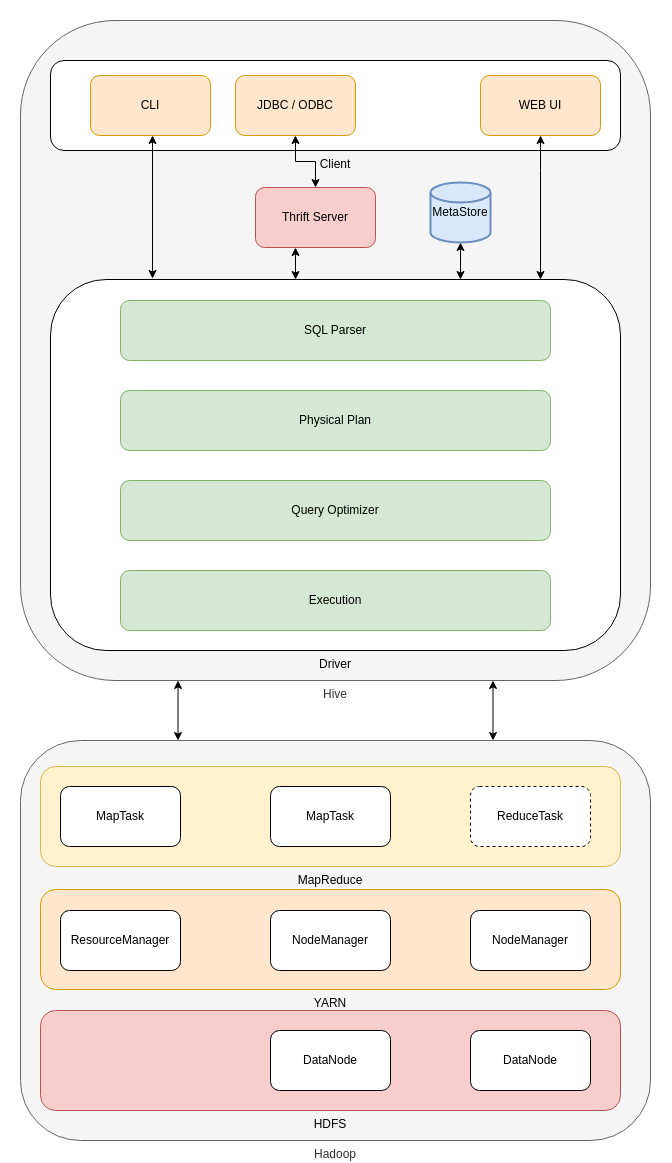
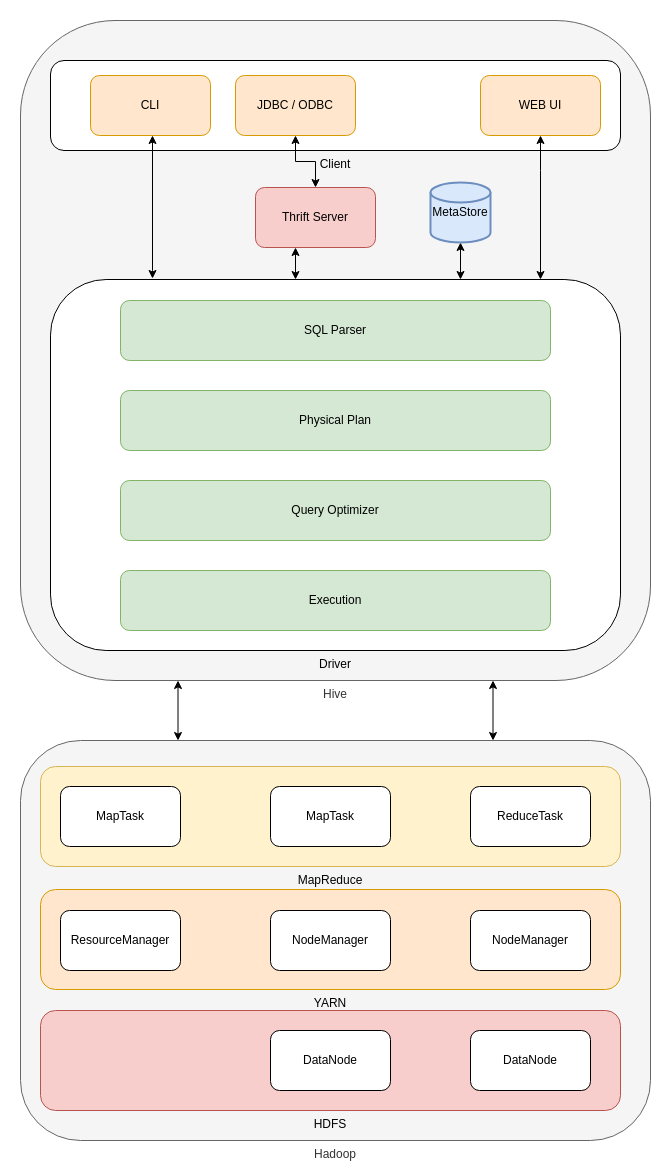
node "ReduceTask": style dashed -> solid
